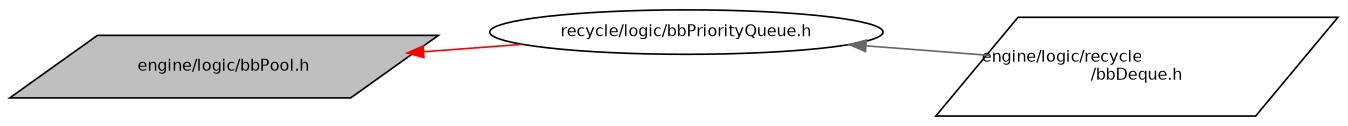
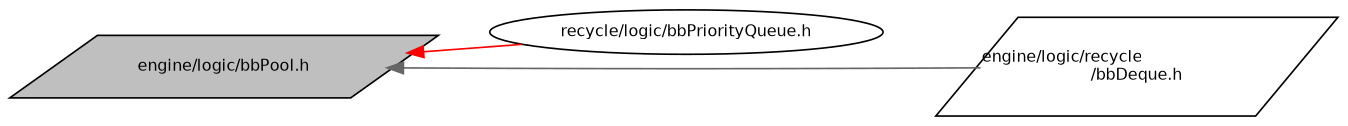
edge "engine/logic/recycle /bbDeque.h" -> "recycle/logic/bbPriorityQueue.h": now "engine/logic/recycle /bbDeque.h" -> "engine/logic/bbPool.h"
